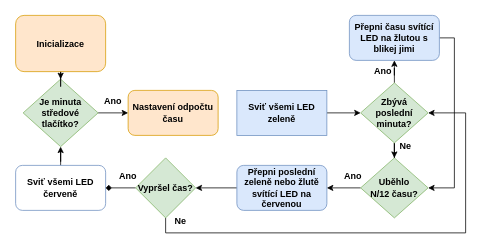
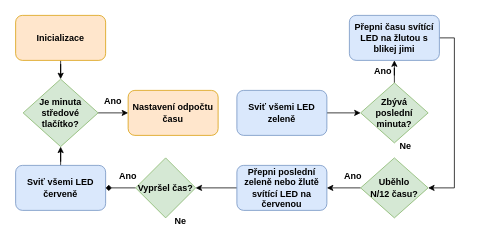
node "Inicializace": size 90x56 -> 90x45
node "Sviť všemi LED zeleně": shape rectangle -> rounded rectangle
edge "Zbývá poslední minuta?" -> "Uběhlo N/12 času?": removed
edge "Vypršel čas?" -> "Zbývá poslední minuta?": removed
node "Sviť všemi LED červeně": fillcolor #ffffff -> #dae8fc
